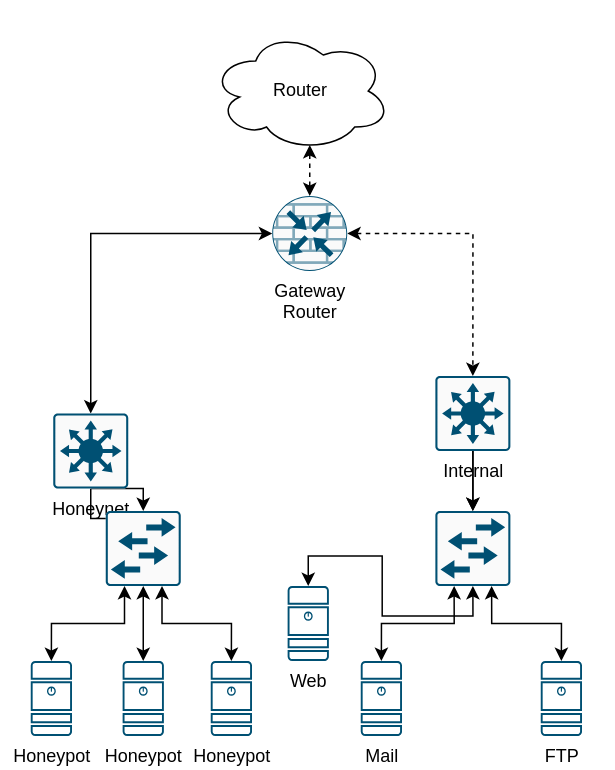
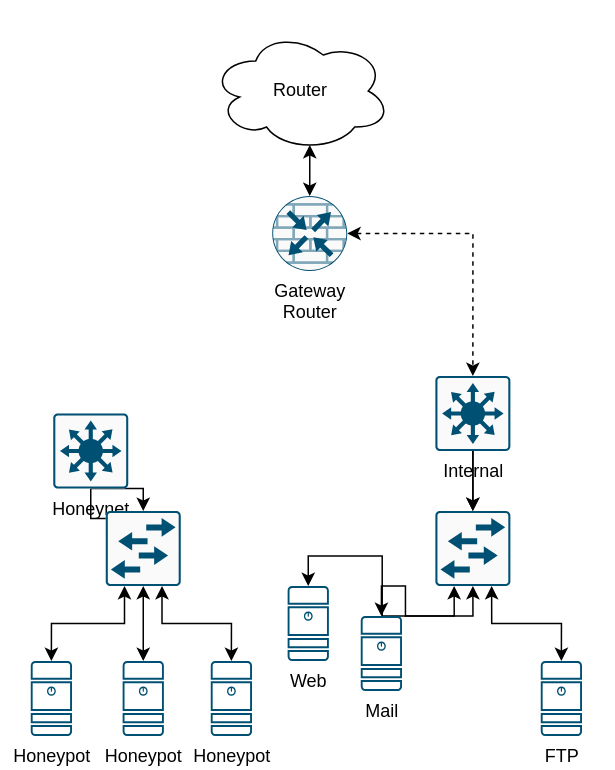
edge "Router" -- "Gateway Router": style dashed -> solid
edge "Gateway Router" -- "Honeynet": removed
node "Mail": moved (381, 698) -> (381, 653)
